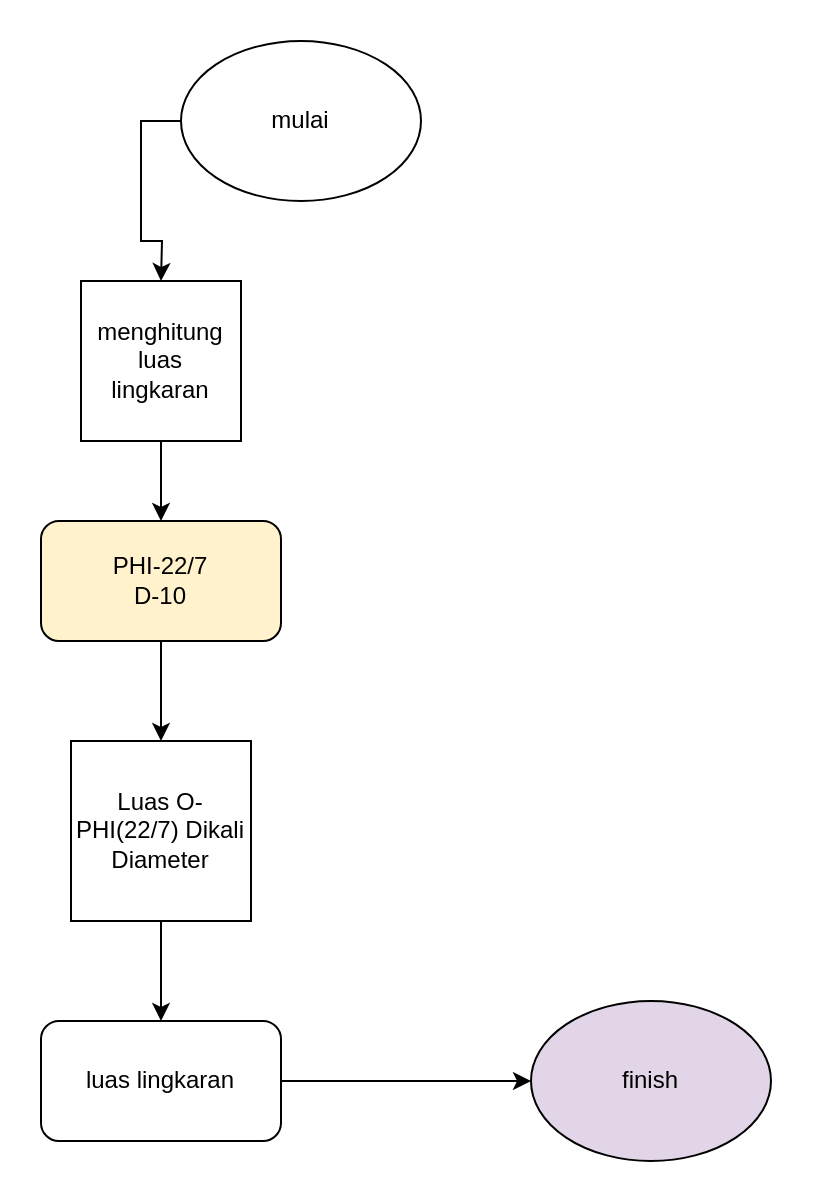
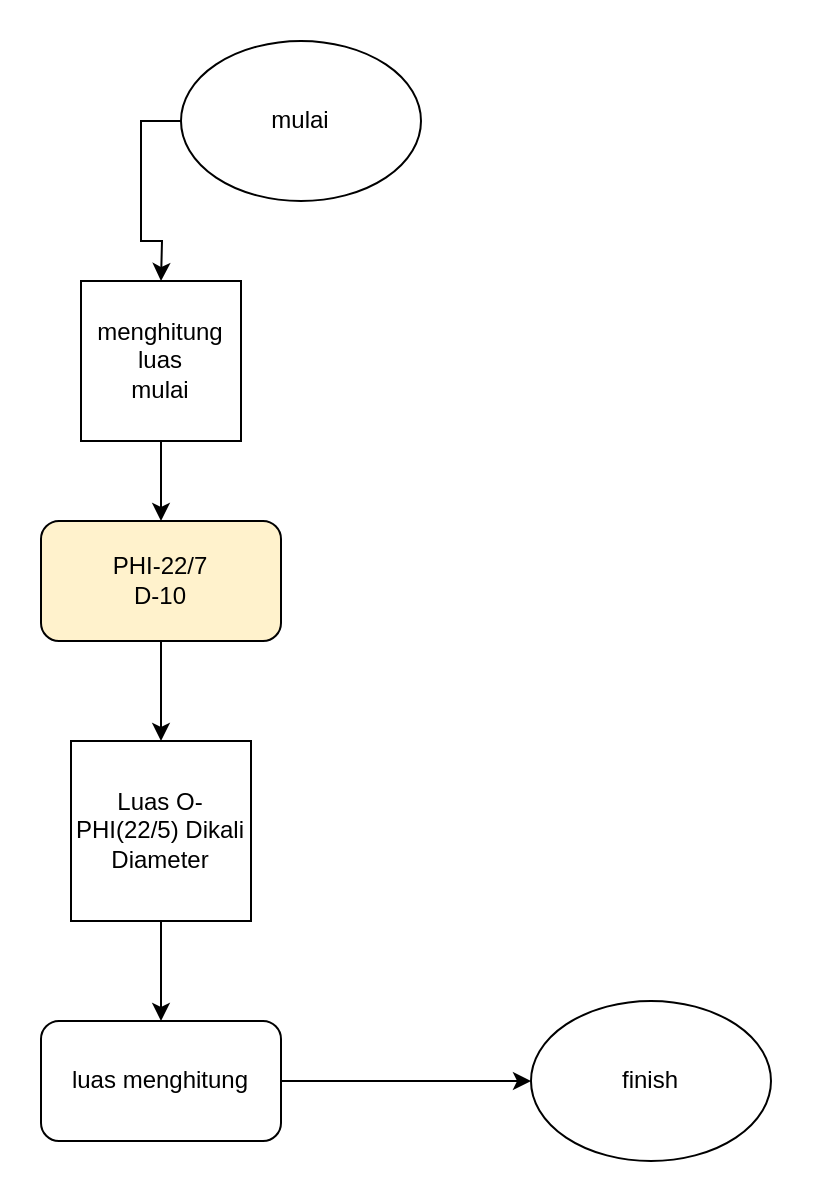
node "menghitung luas lingkaran": label "menghitung luas lingkaran" -> "menghitung luas mulai"
node "Luas O- PHI(22/7) Dikali Diameter": label "Luas O- PHI(22/7) Dikali Diameter" -> "Luas O- PHI(22/5) Dikali Diameter"
node "luas lingkaran": label "luas lingkaran" -> "luas menghitung"
node "finish": fillcolor #e1d5e7 -> #ffffff
